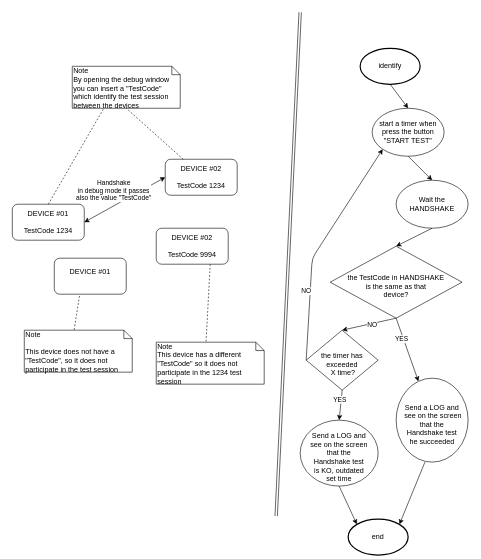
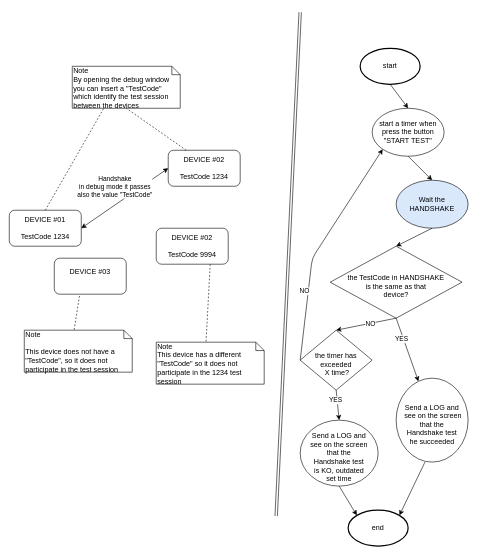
node "identify": label "identify" -> "start"
node "DEVICE #02 TestCode 1234": moved (201, 177) -> (204, 168)
node "Wait the HANDSHAKE": fillcolor #ffffff -> #dae8fc
node "DEVICE #01 TestCode 1234": moved (48, 222) -> (45, 228)
node "DEVICE #01": label "DEVICE #01" -> "DEVICE #03"
node "the timer has exceeded X time?": moved (342, 360) -> (336, 360)
node "end": moved (378, 537) -> (378, 528)
